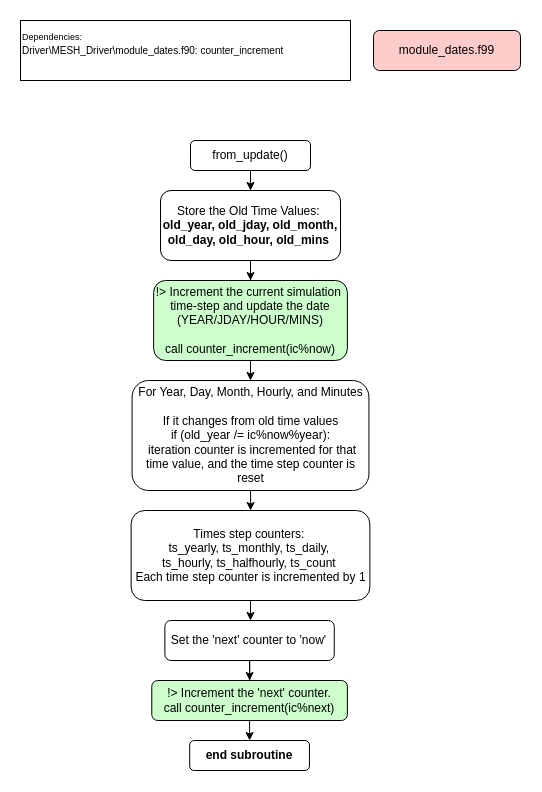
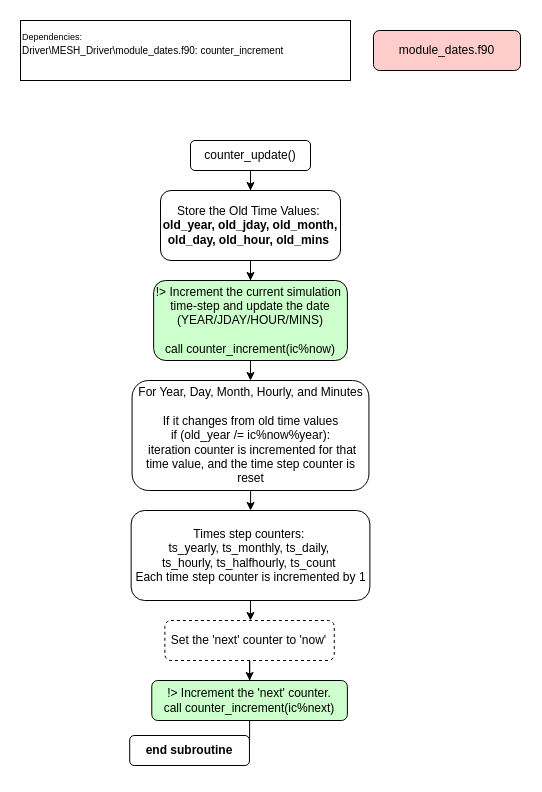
node "module_dates.f99": label "module_dates.f99" -> "module_dates.f90"
node "from_update()": label "from_update()" -> "counter_update()"
node "Set the 'next' counter to 'now'": style solid -> dashed
node "end subroutine": moved (250, 756) -> (190, 751)
